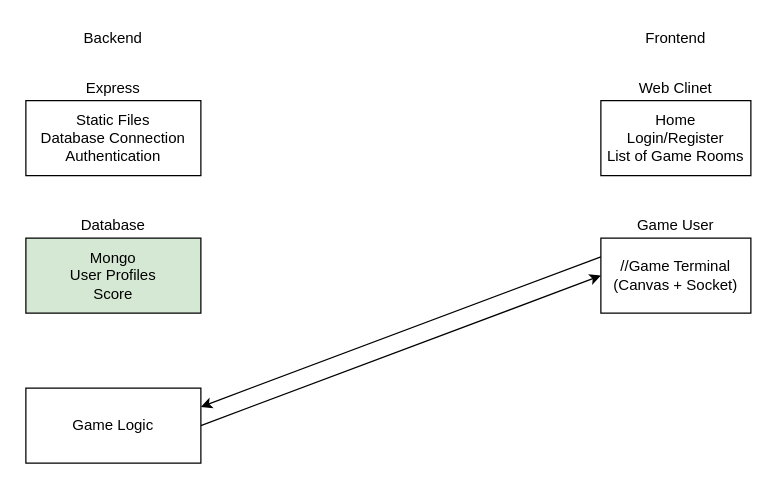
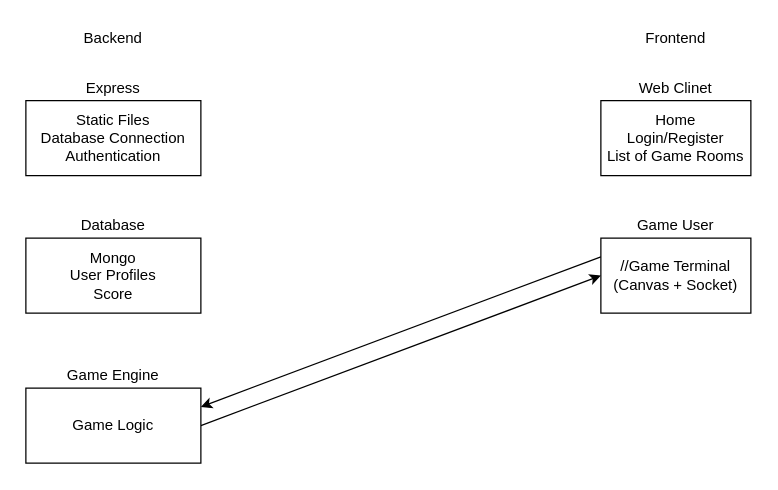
node "Mongo User Profiles Score": fillcolor #d5e8d4 -> #ffffff
node "Game Engine": added
